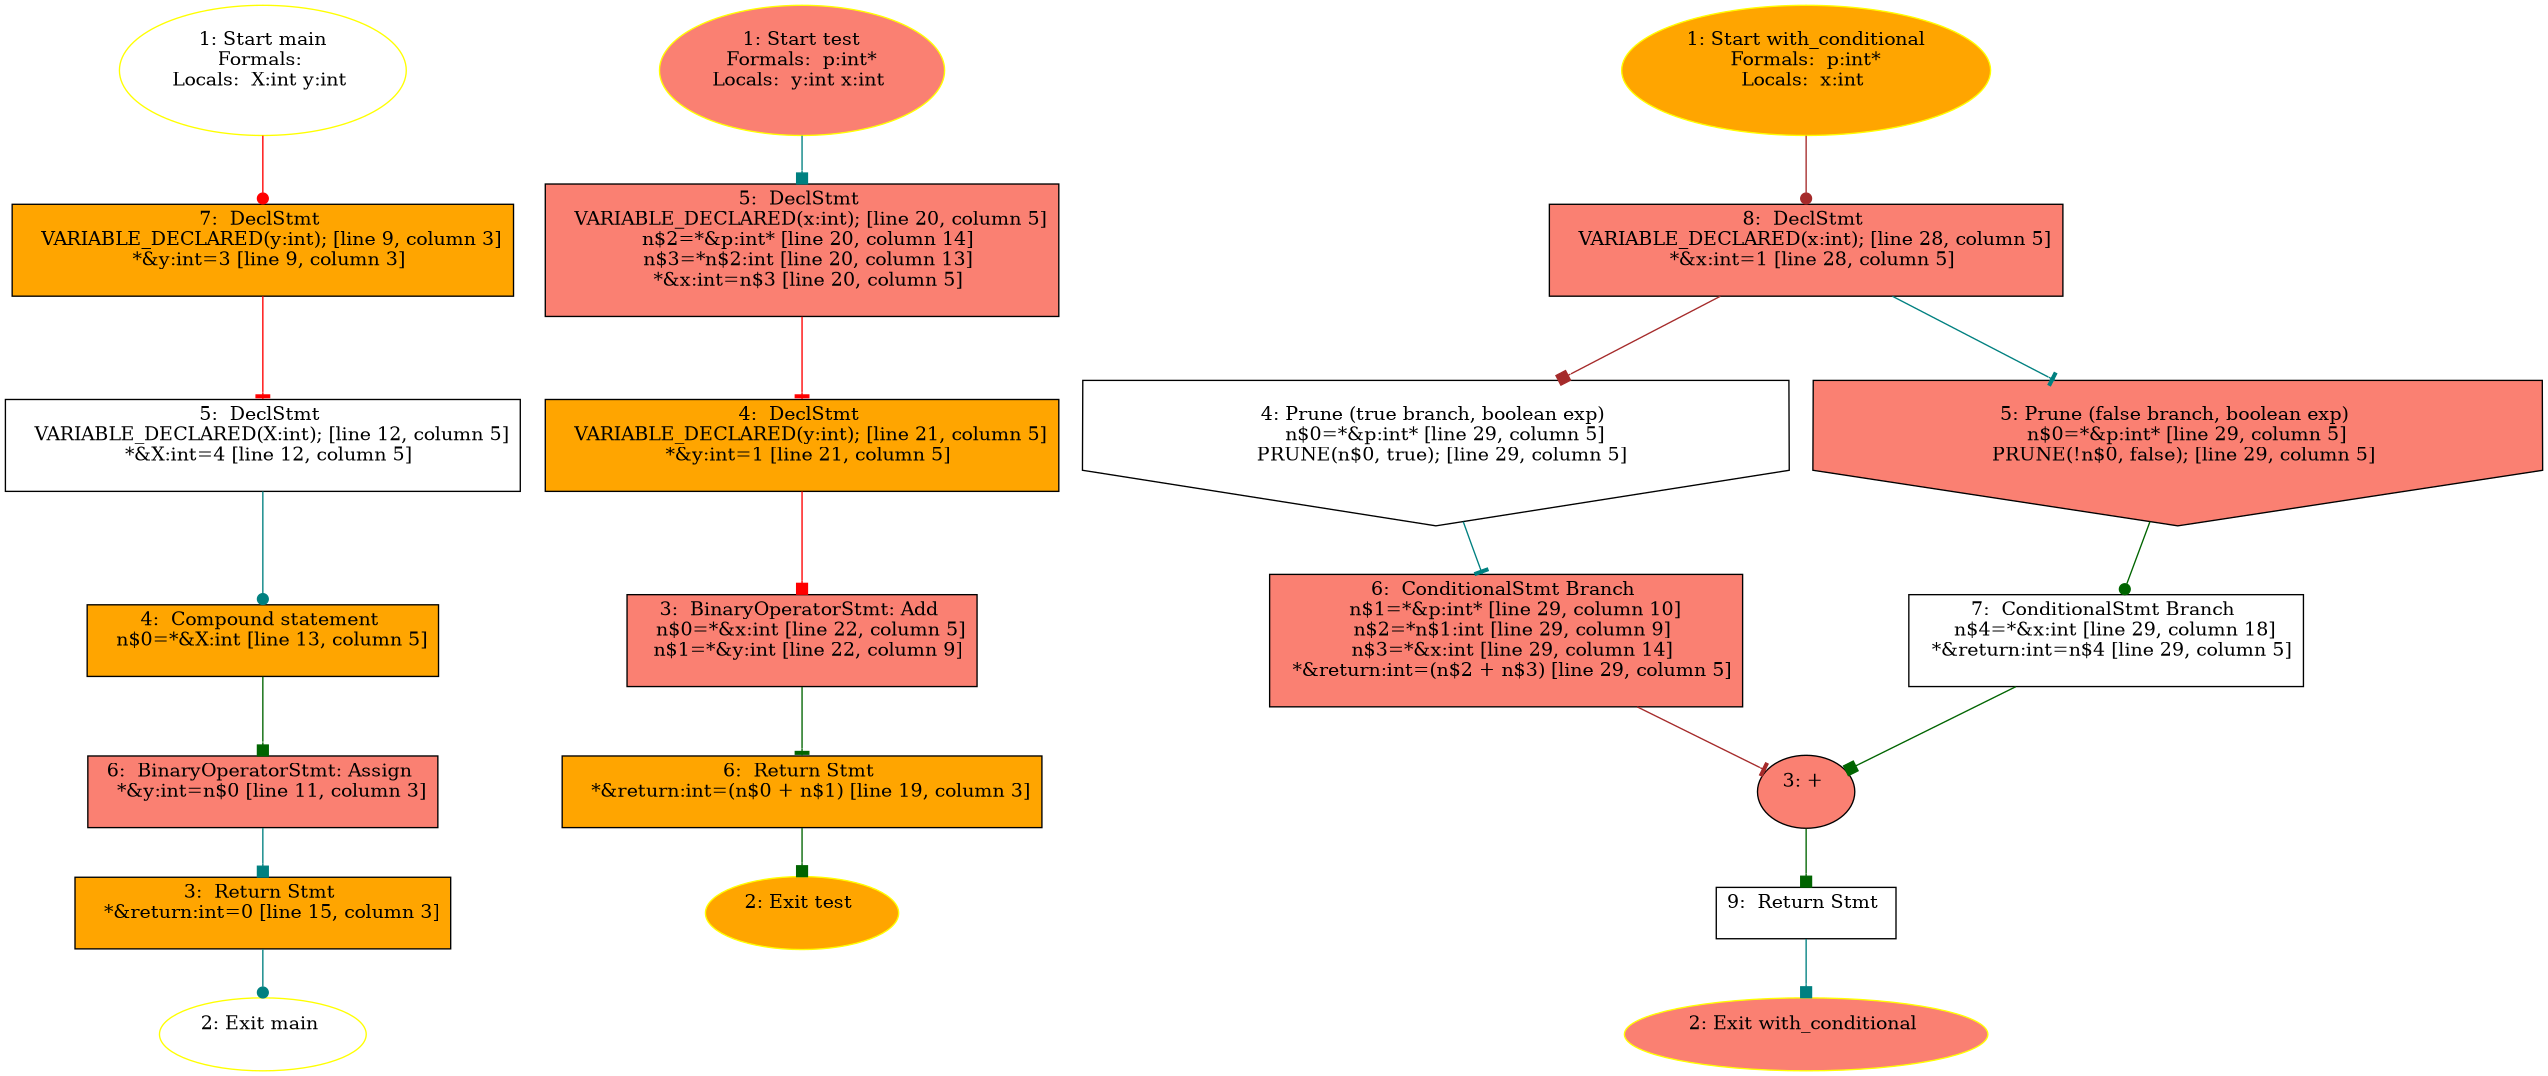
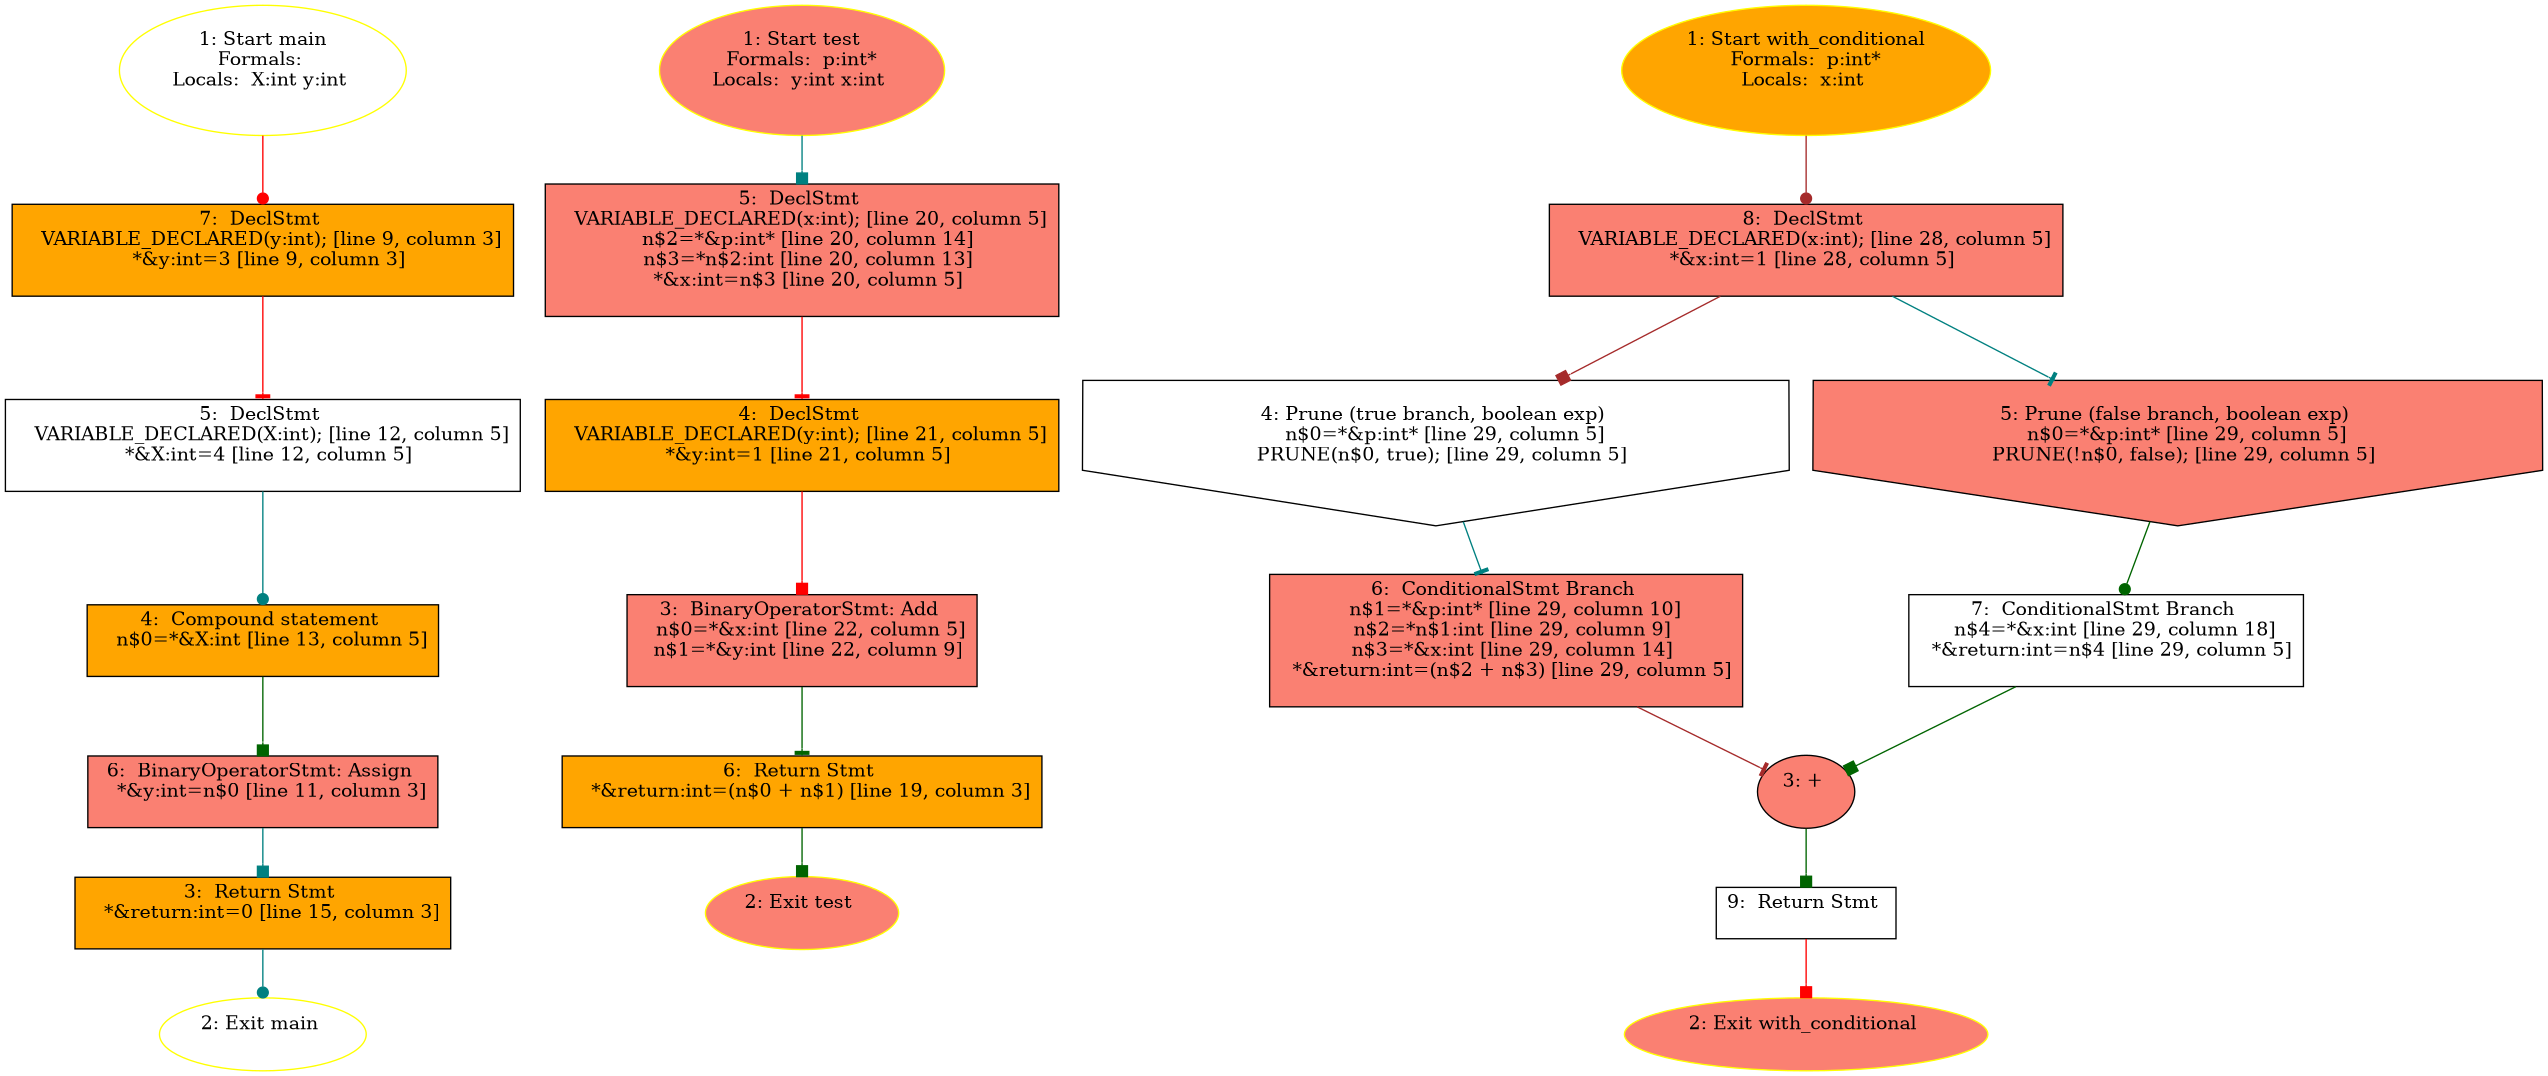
node "2: Exit test": fillcolor orange -> salmon
edge "9:  Return Stmt" -> "2: Exit with_conditional": color teal -> red
